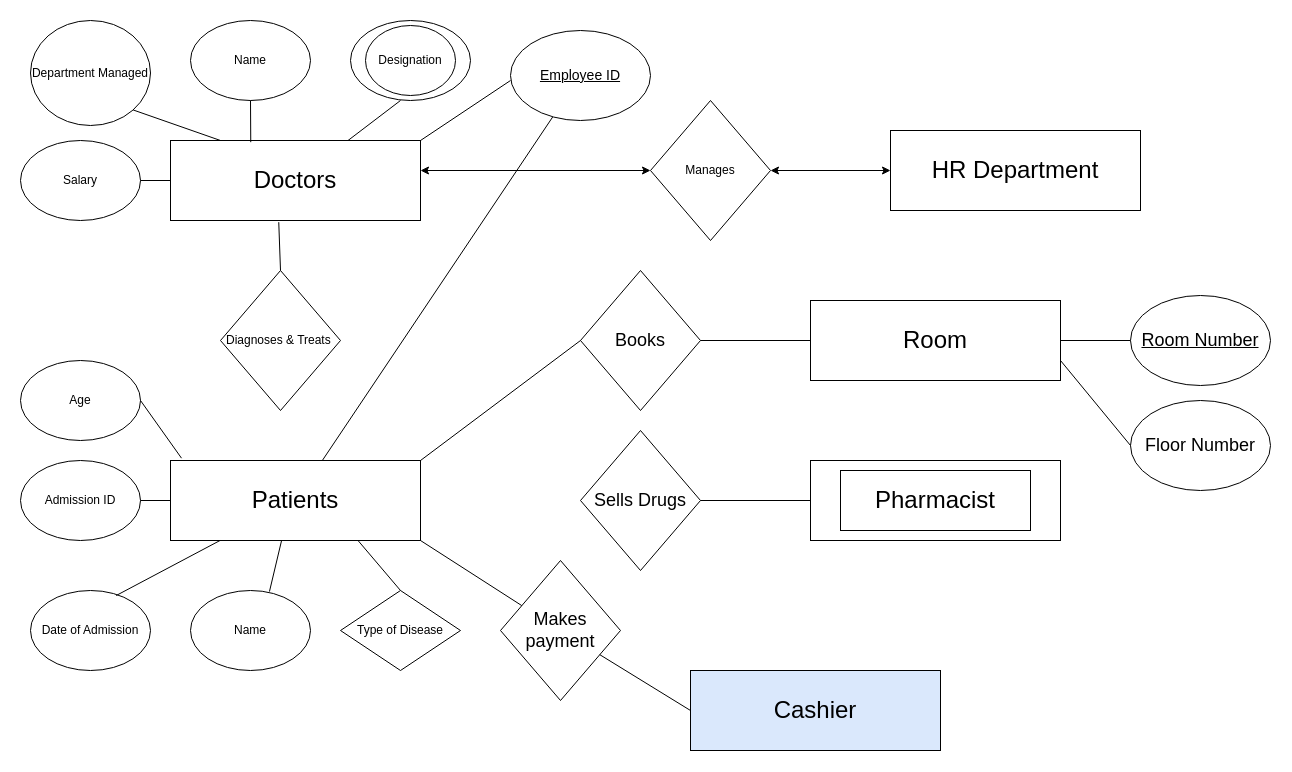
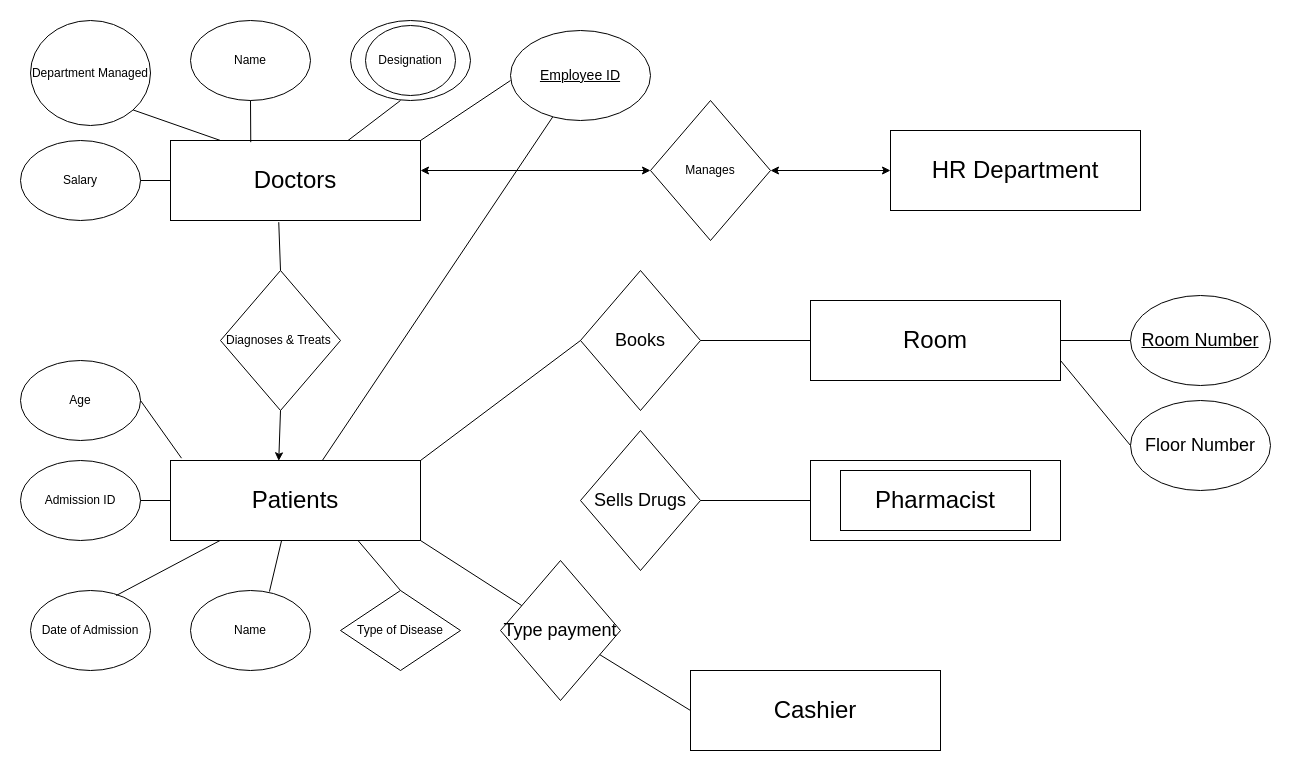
edge "Diagnoses & Treats" -> "Patients": added
node "Makes payment": label "Makes payment" -> "Type payment"
node "Cashier": fillcolor #dae8fc -> #ffffff
